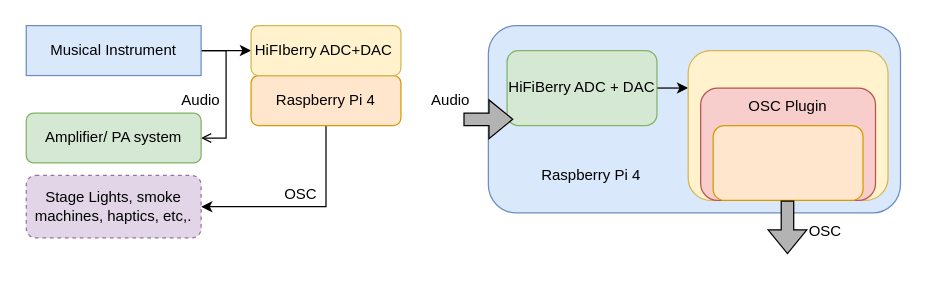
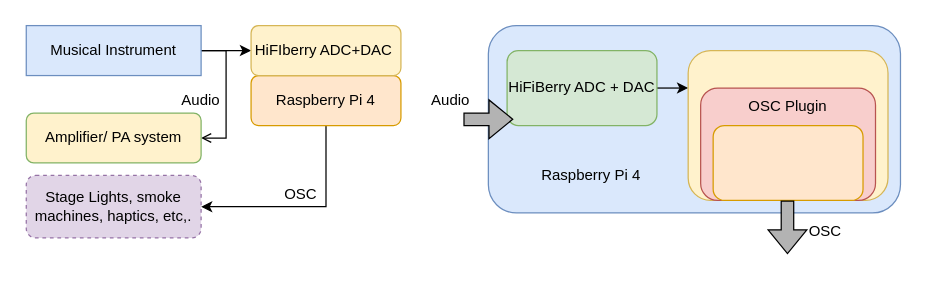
node "Amplifier/ PA system": fillcolor #d5e8d4 -> #fff2cc
